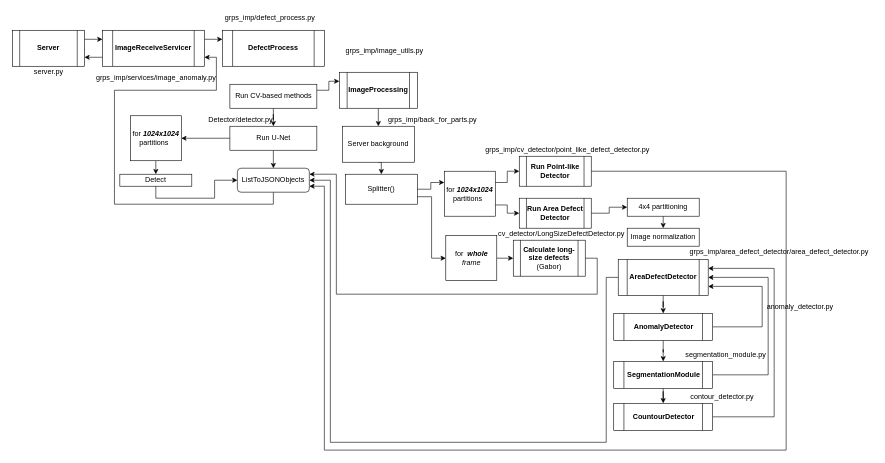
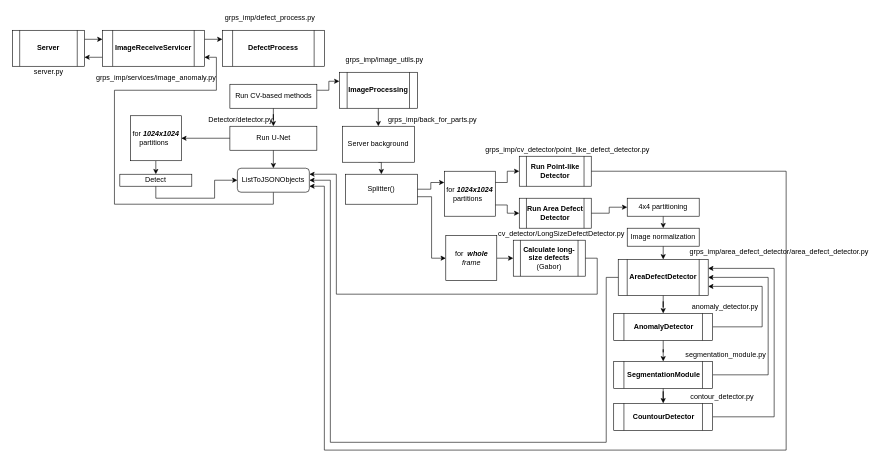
node "grps_imp/image_utils.py": moved (384, 51) -> (384, 60)
edge "Image normalization" -> "AreaDefectDetector": added
node "anomaly_detector.py": moved (800, 308) -> (725, 308)
